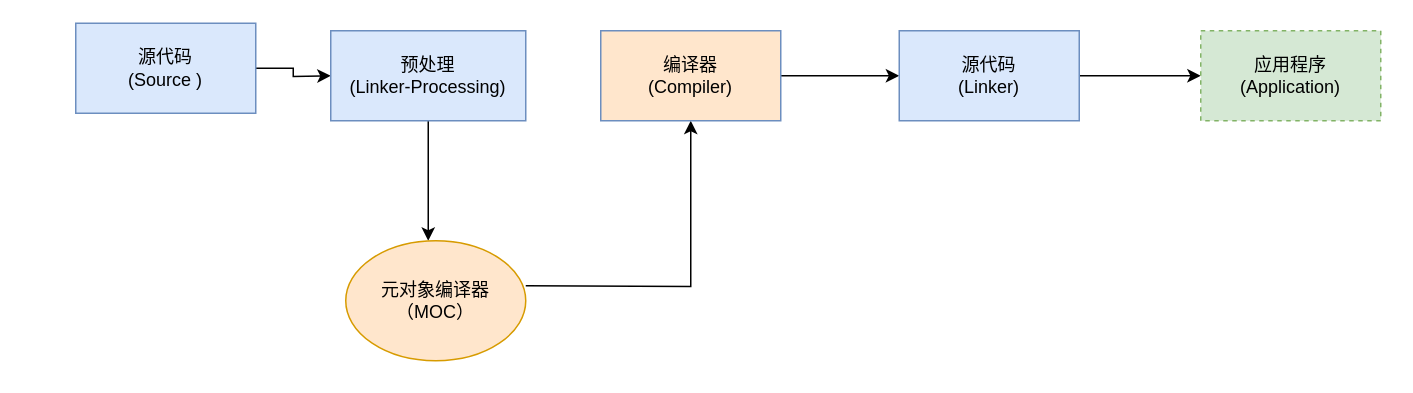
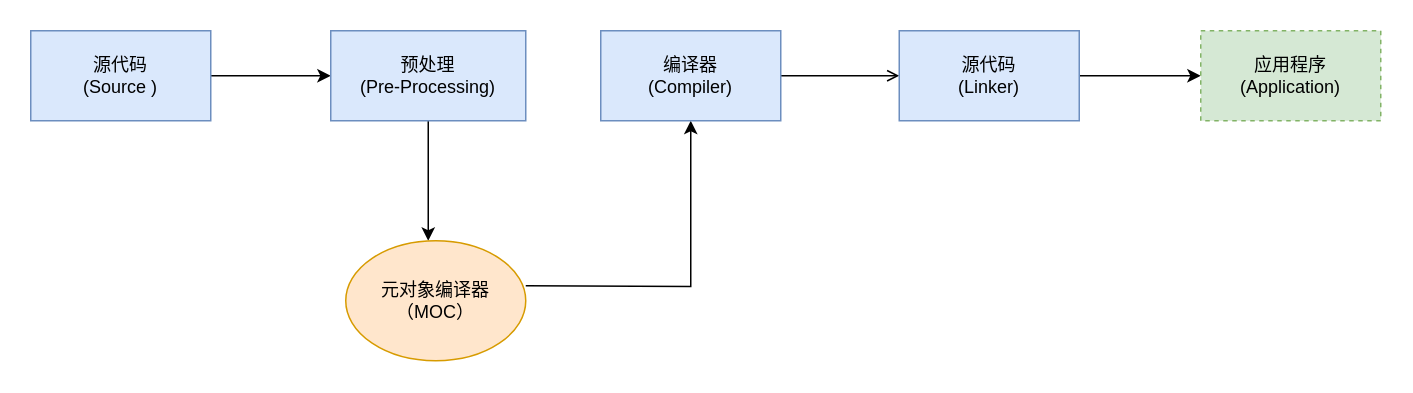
node "源代码 (Source )": moved (166, 68) -> (121, 76)
node "预处理 (Linker-Processing)": label "预处理 (Linker-Processing)" -> "预处理 (Pre-Processing)"
node "编译器 (Compiler)": fillcolor #ffe6cc -> #dae8fc
edge "编译器 (Compiler)" -> "源代码 (Linker)": arrowhead classic -> open
